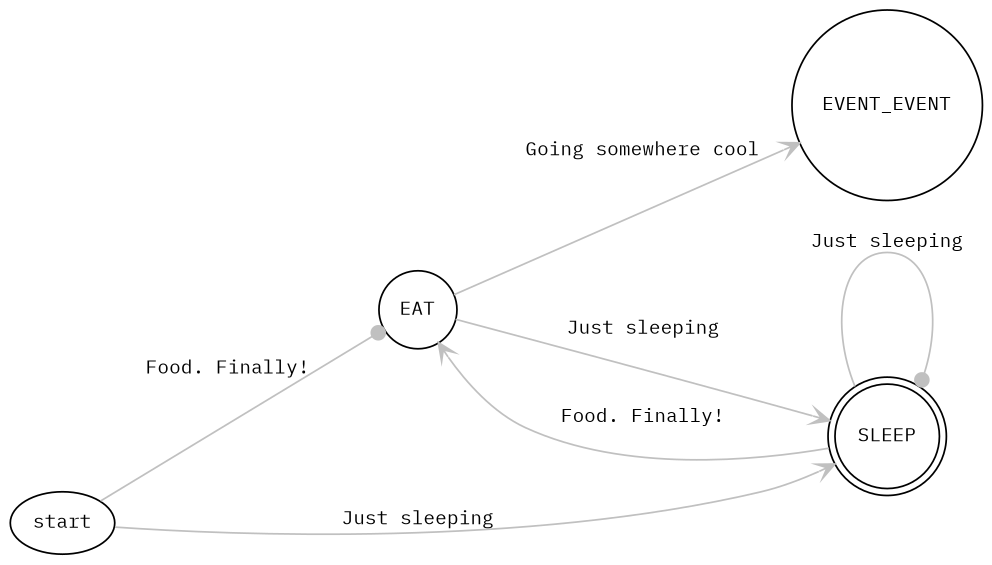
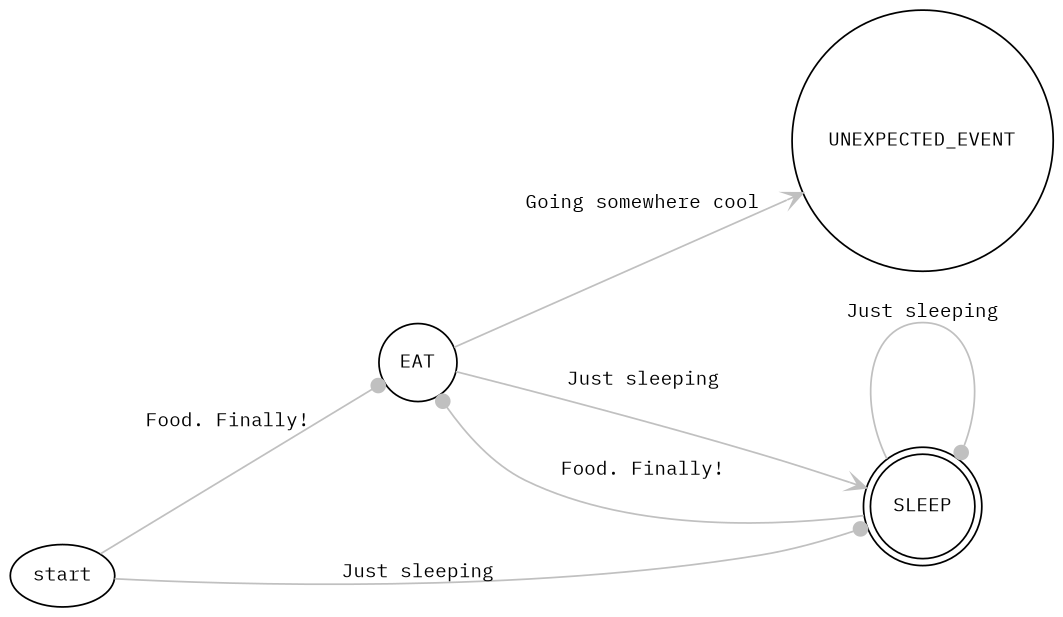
node "EVENT_EVENT": label "EVENT_EVENT" -> "UNEXPECTED_EVENT"
edge "SLEEP" -> "EAT": arrowhead vee -> dot
edge "start" -> "SLEEP": arrowhead vee -> dot
